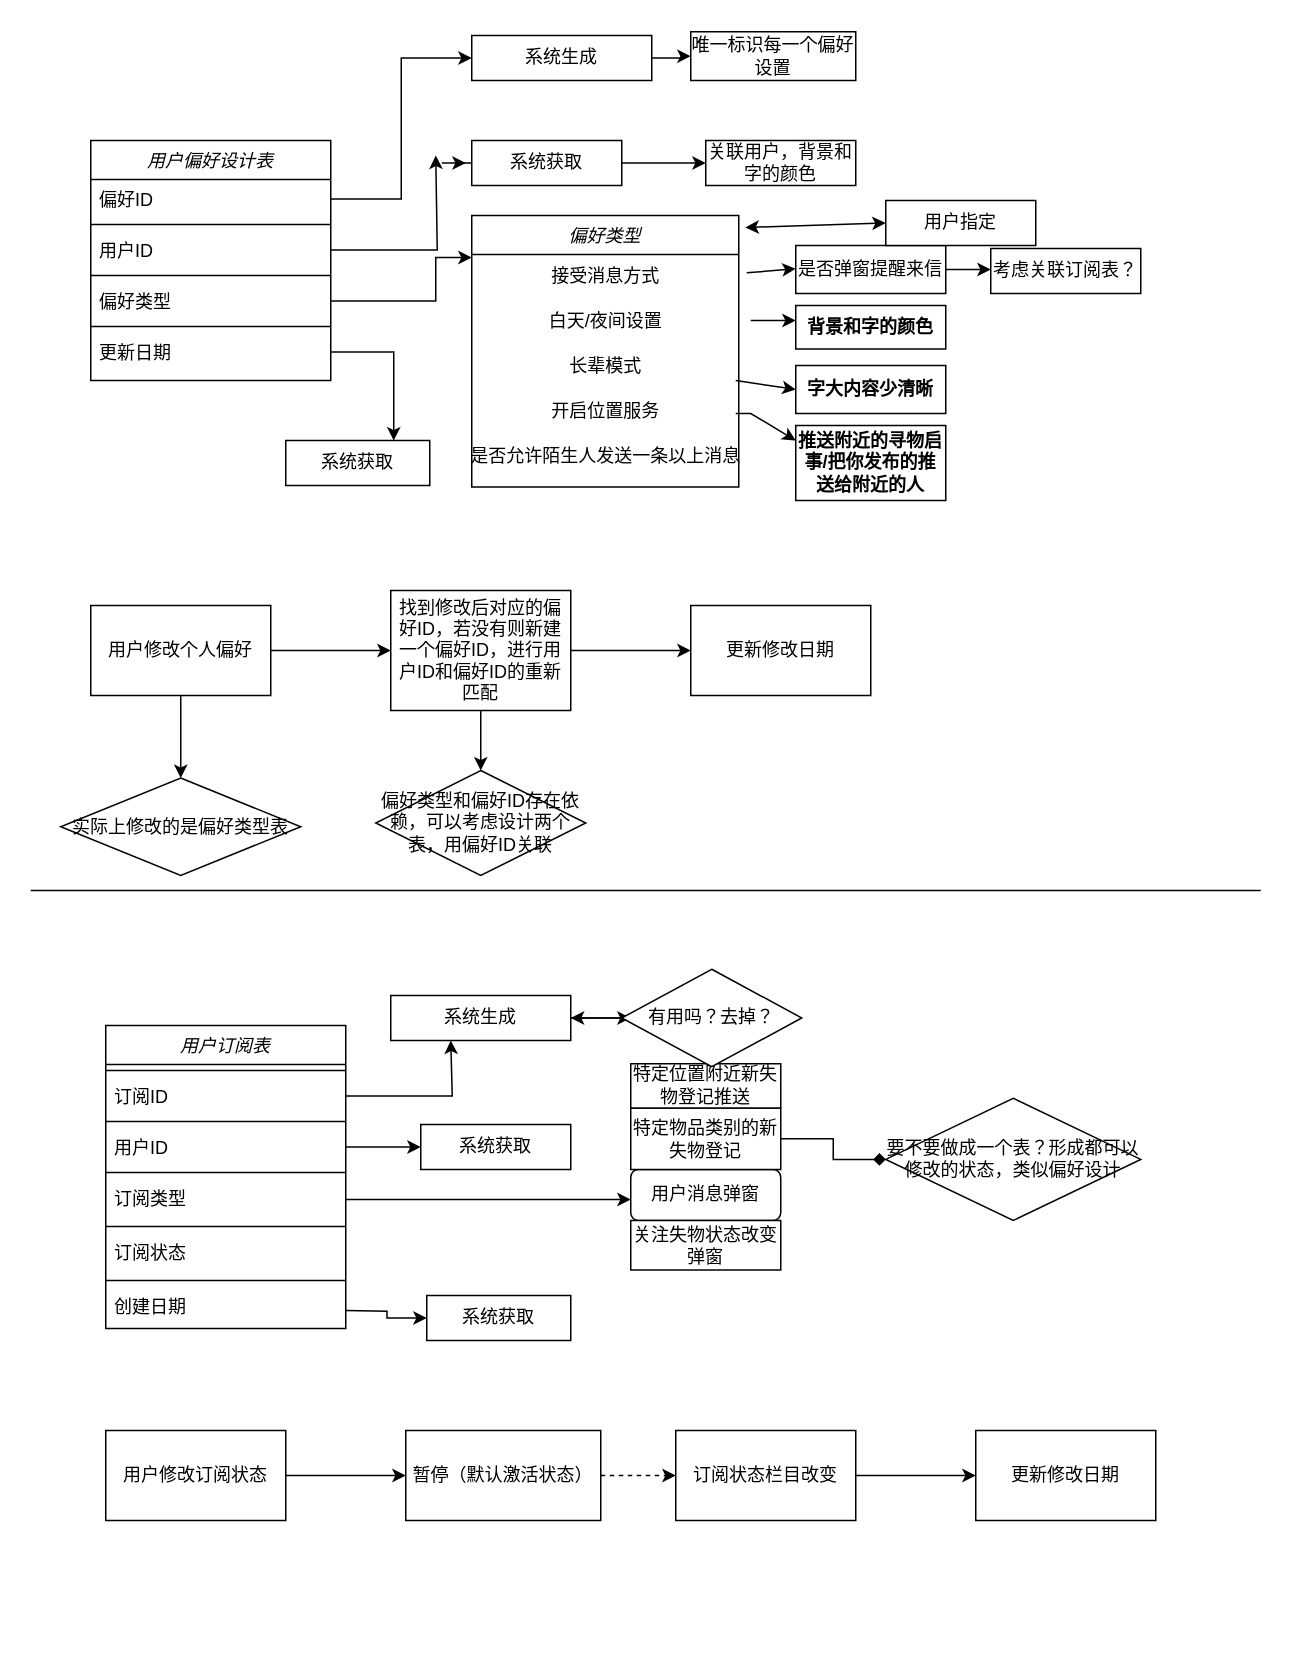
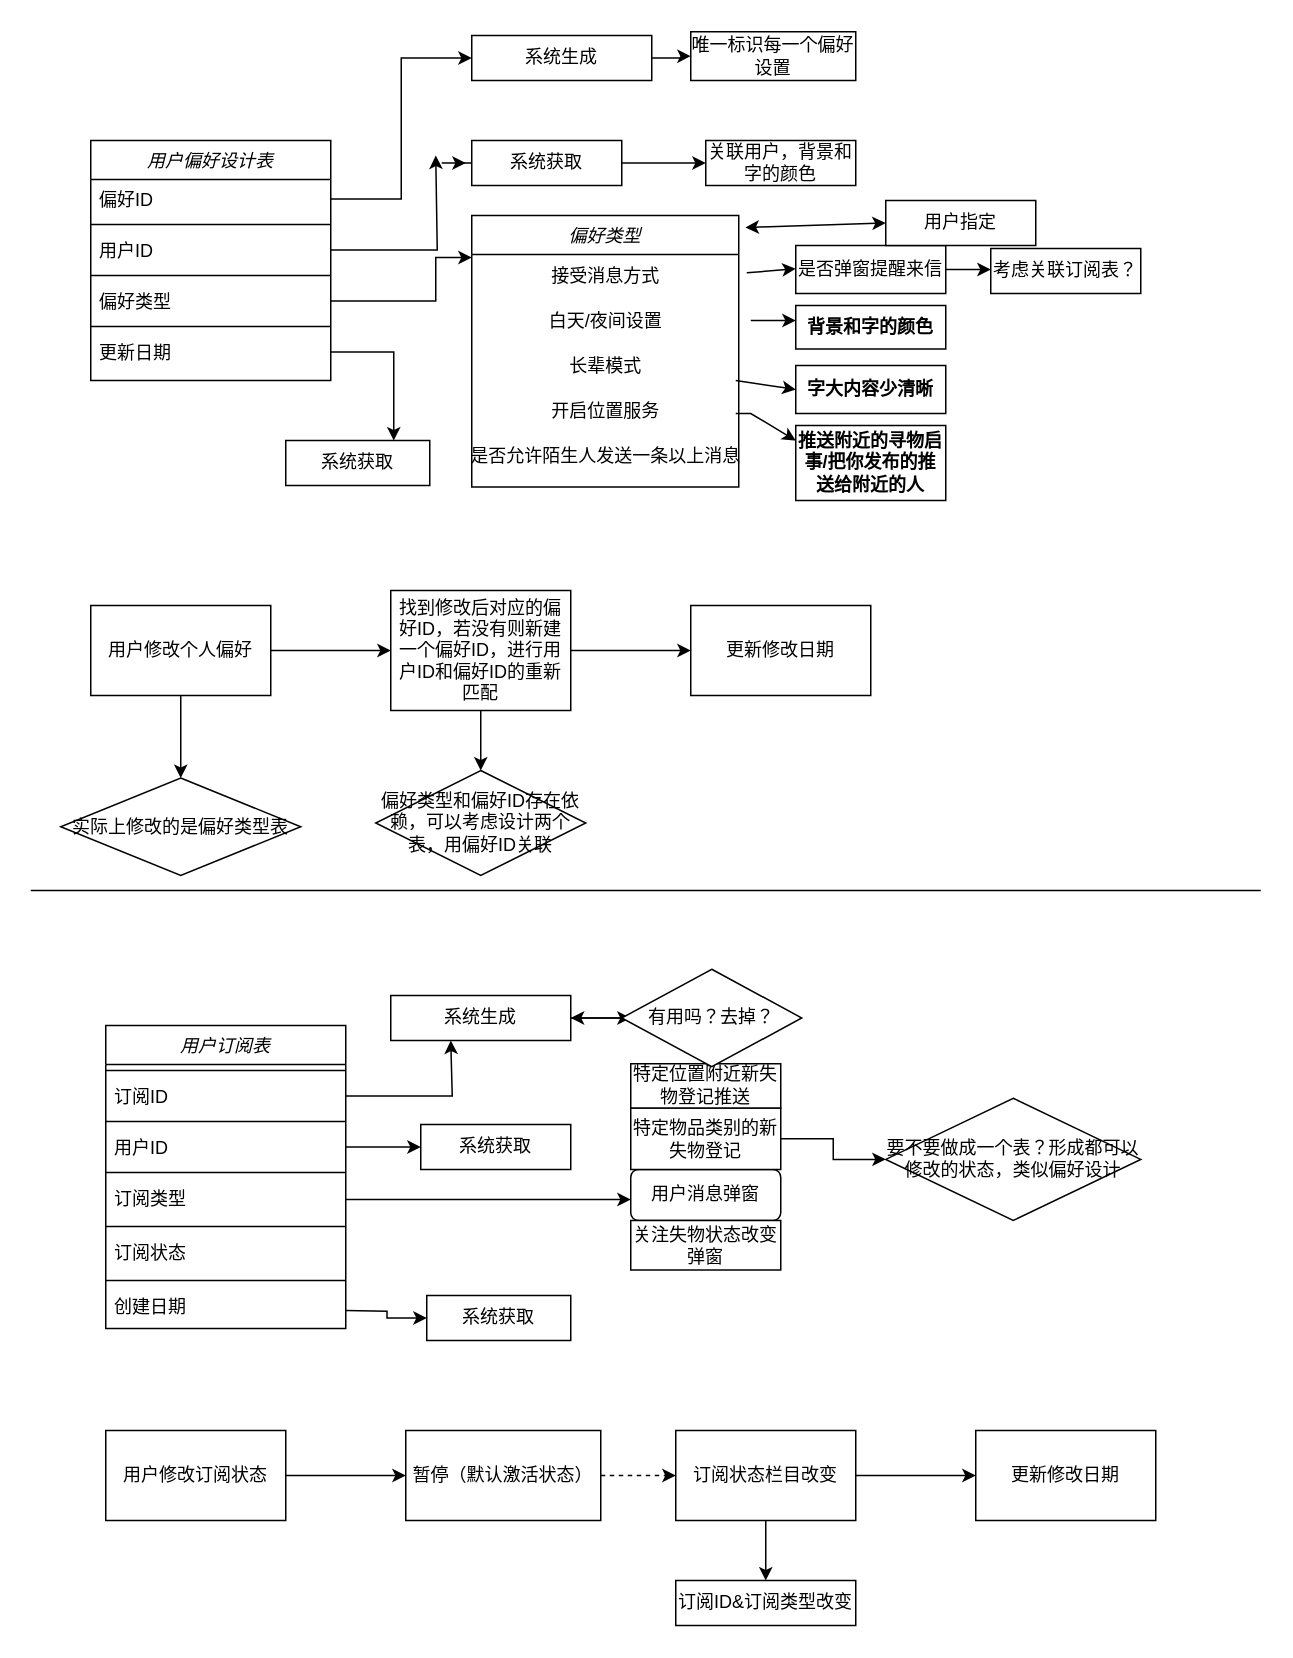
edge "特定物品类别的新失物登记" -> "要不要做成一个表？形成都可以修改的状态，类似偏好设计": arrowhead diamond -> classic
edge "订阅状态栏目改变" -> "订阅ID&订阅类型改变": added
node "订阅ID&订阅类型改变": added
